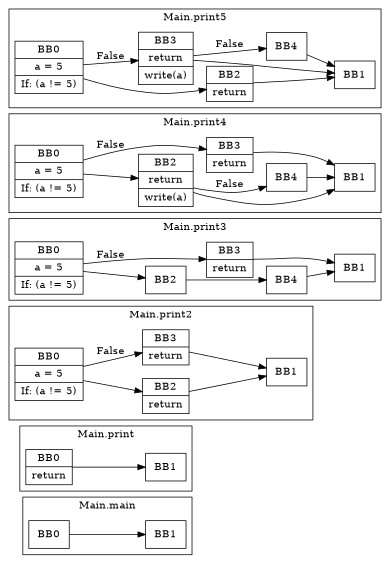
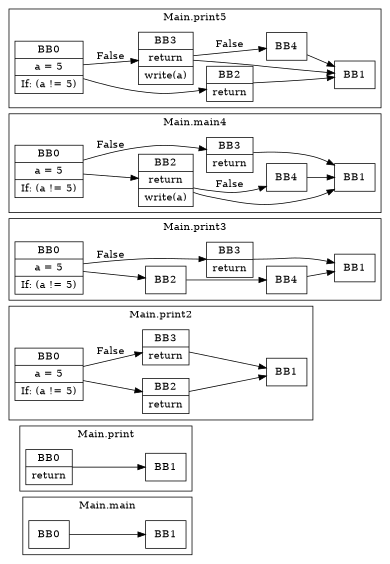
cluster "Main.print4": label "Main.print4" -> "Main.main4"
